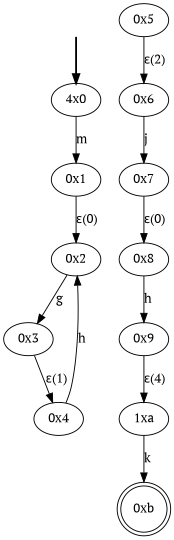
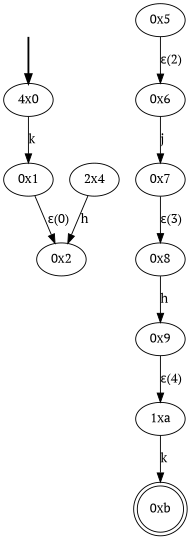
edge "4x0" -> "0x1": label "m" -> "k"
edge "0x7" -> "0x8": label "ε(0)" -> "ε(3)"
node "0x3": removed
node "0x4": label "0x4" -> "2x4"
